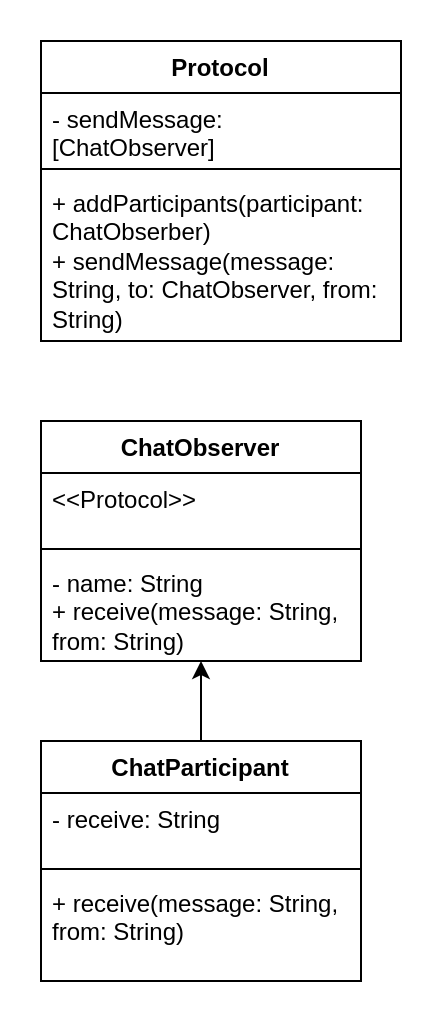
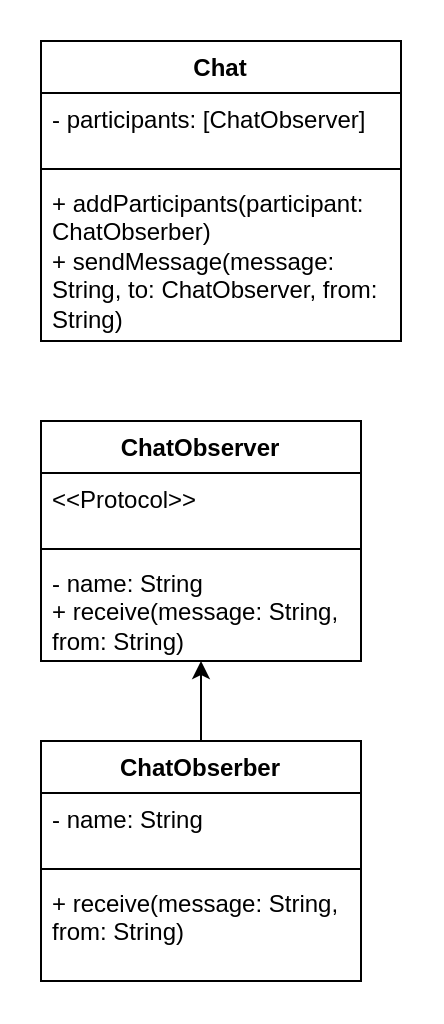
node "Protocol": label "Protocol" -> "Chat"
node "- sendMessage: [ChatObserver]": label "- sendMessage: [ChatObserver]" -> "- participants: [ChatObserver]"
node "ChatParticipant": label "ChatParticipant" -> "ChatObserber"
node "- receive: String": label "- receive: String" -> "- name: String"
